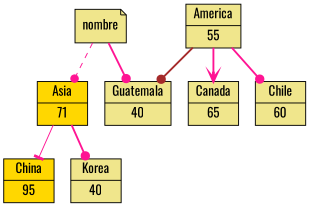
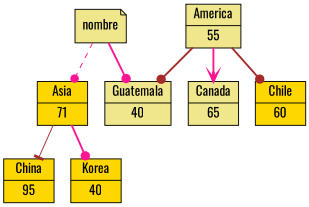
edge "America" -> "Chile": color deeppink -> brown
node "Chile": fillcolor khaki -> gold
edge "Asia" -> "China": color deeppink -> brown
node "Korea": fillcolor khaki -> gold
